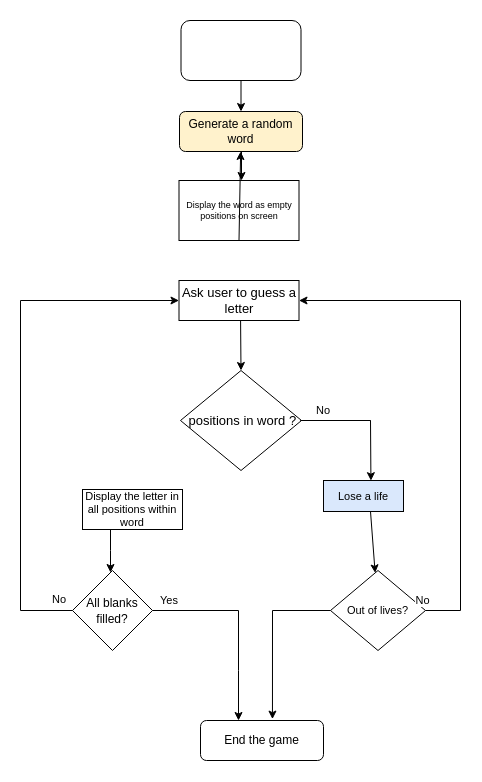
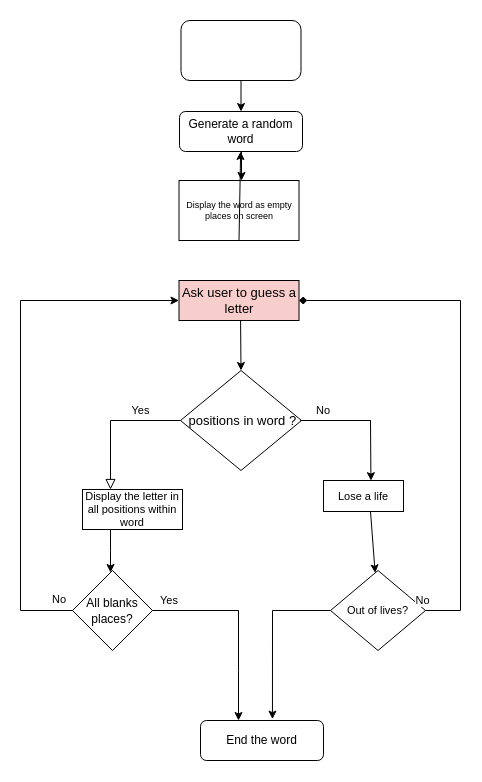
node "Generate a random word": fillcolor #fff2cc -> #ffffff
node "Display the word as empty positions on screen": label "Display the word as empty positions on screen" -> "Display the word as empty places on screen"
node "Ask user to guess a letter": fillcolor #ffffff -> #f8cecc
edge "Out of lives?" -> "Ask user to guess a letter": arrowhead classic -> diamond
edge "positions in word ?" -> "Display the letter in all positions within word": added, label "Yes"
node "Lose a life": fillcolor #dae8fc -> #ffffff
node "All blanks filled?": label "All blanks filled?" -> "All blanks places?"
node "End the game": label "End the game" -> "End the word"
